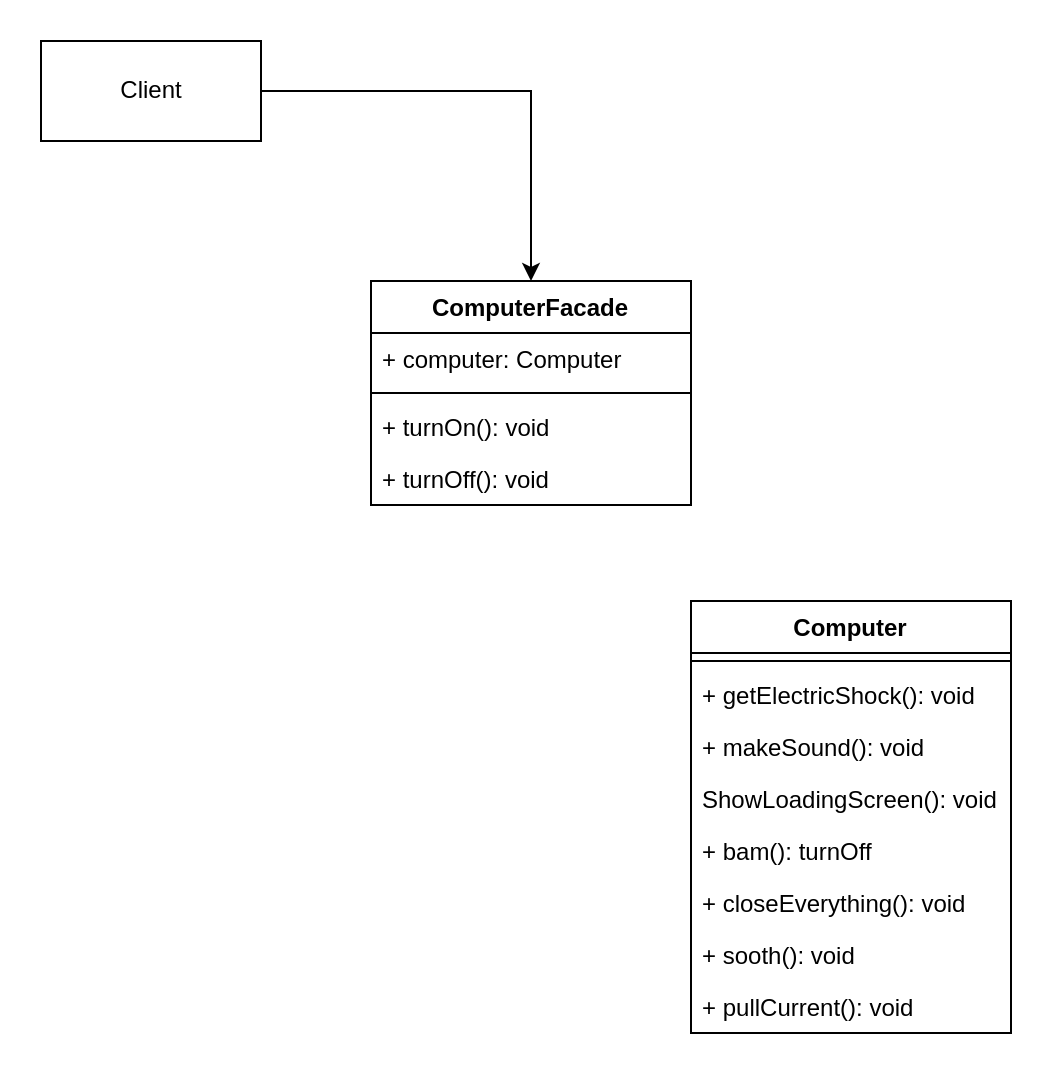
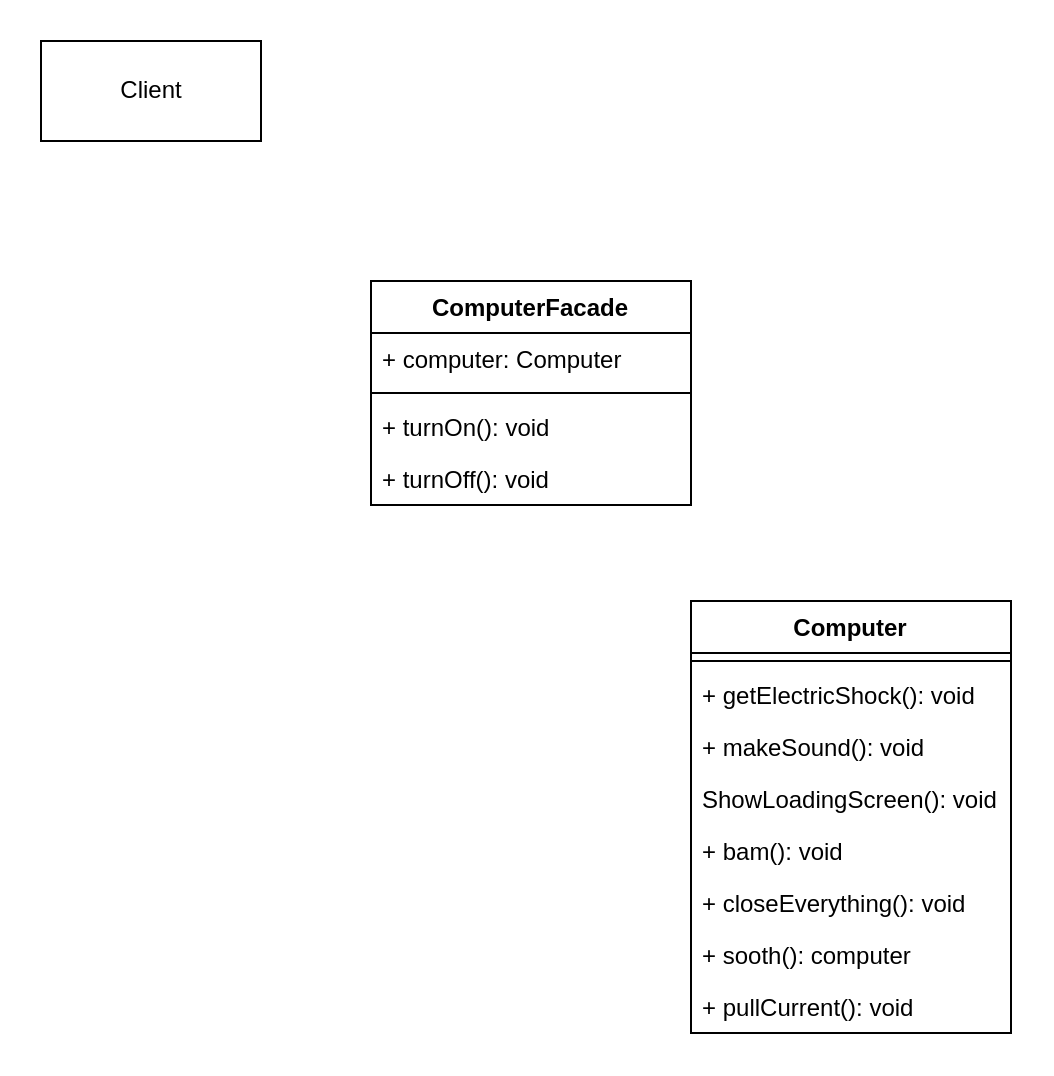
edge "Client" -> "ComputerFacade": removed
node "+ bam(): turnOff": label "+ bam(): turnOff" -> "+ bam(): void"
node "+ sooth(): void": label "+ sooth(): void" -> "+ sooth(): computer"
